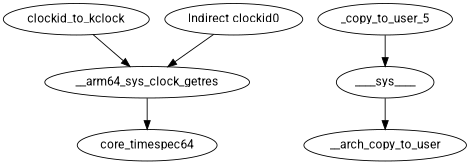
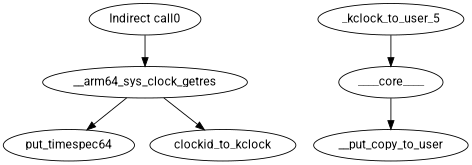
node "Indirect clockid0": label "Indirect clockid0" -> "Indirect call0"
node "_copy_to_user_5": label "_copy_to_user_5" -> "_kclock_to_user_5"
edge "clockid_to_kclock" -> "__arm64_sys_clock_getres": reversed
node "____sys____": label "____sys____" -> "____core____"
node "core_timespec64": label "core_timespec64" -> "put_timespec64"
node "__arch_copy_to_user": label "__arch_copy_to_user" -> "__put_copy_to_user"
